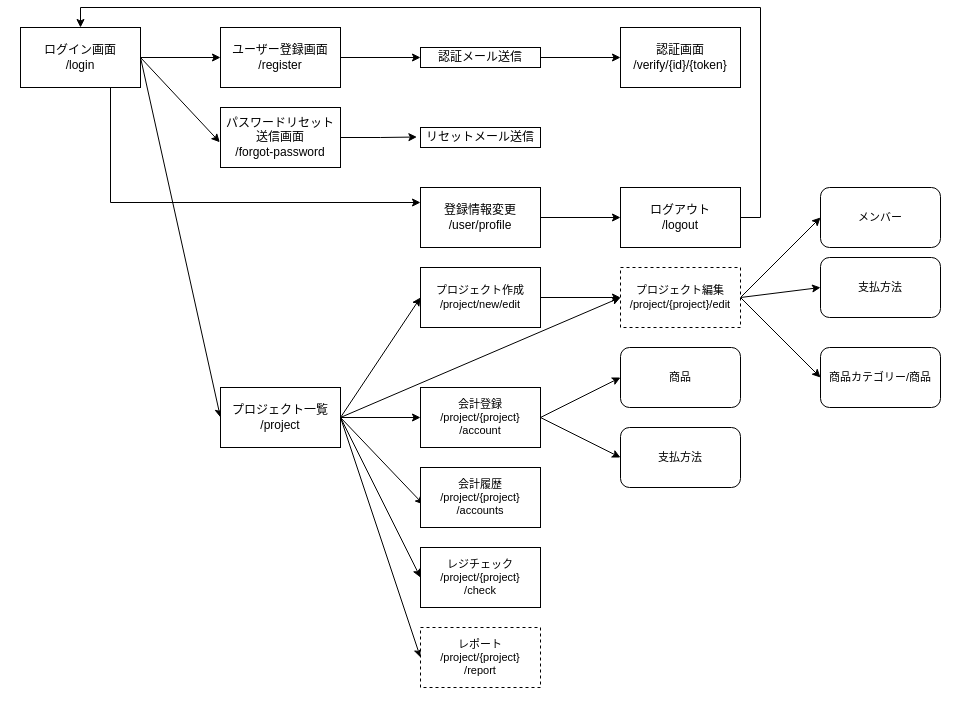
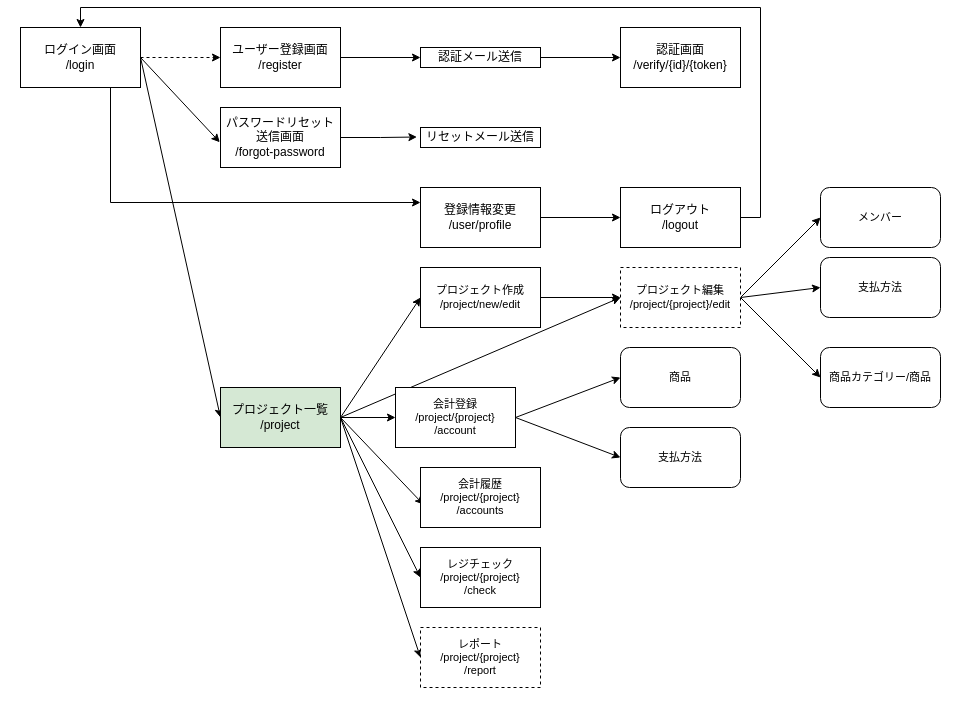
edge "ログイン画面 /login" -> "ユーザー登録画面 /register": style solid -> dashed
node "プロジェクト一覧 /project": fillcolor #ffffff -> #d5e8d4
node "会計登録 /project/{project} /account": moved (481, 418) -> (456, 418)
